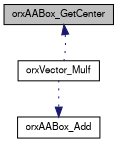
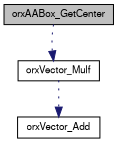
edge "orxVector_Mulf" -> "orxAABox_GetCenter": reversed
node "orxAABox_Add": label "orxAABox_Add" -> "orxVector_Add"
